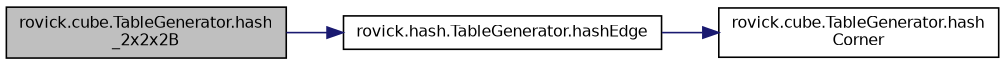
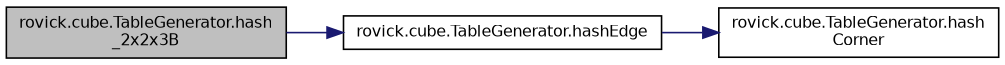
node "rovick.cube.TableGenerator.hash _2x2x2B": label "rovick.cube.TableGenerator.hash _2x2x2B" -> "rovick.cube.TableGenerator.hash _2x2x3B"
node "rovick.hash.TableGenerator.hashEdge": label "rovick.hash.TableGenerator.hashEdge" -> "rovick.cube.TableGenerator.hashEdge"
